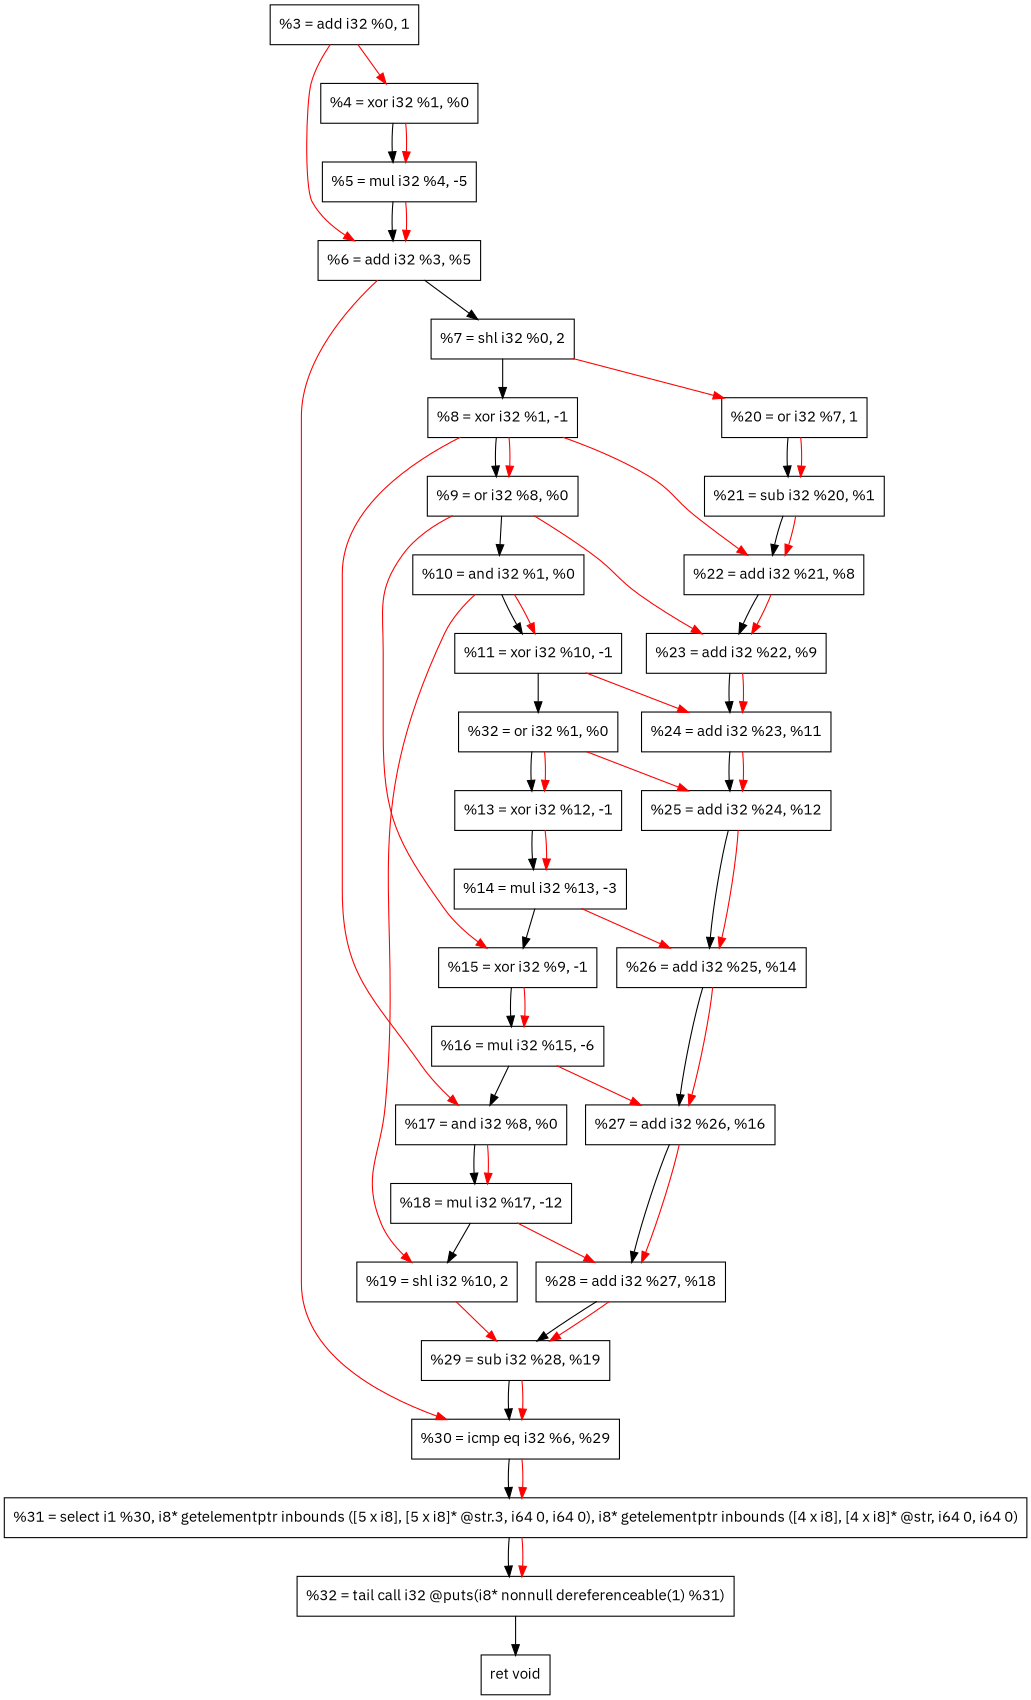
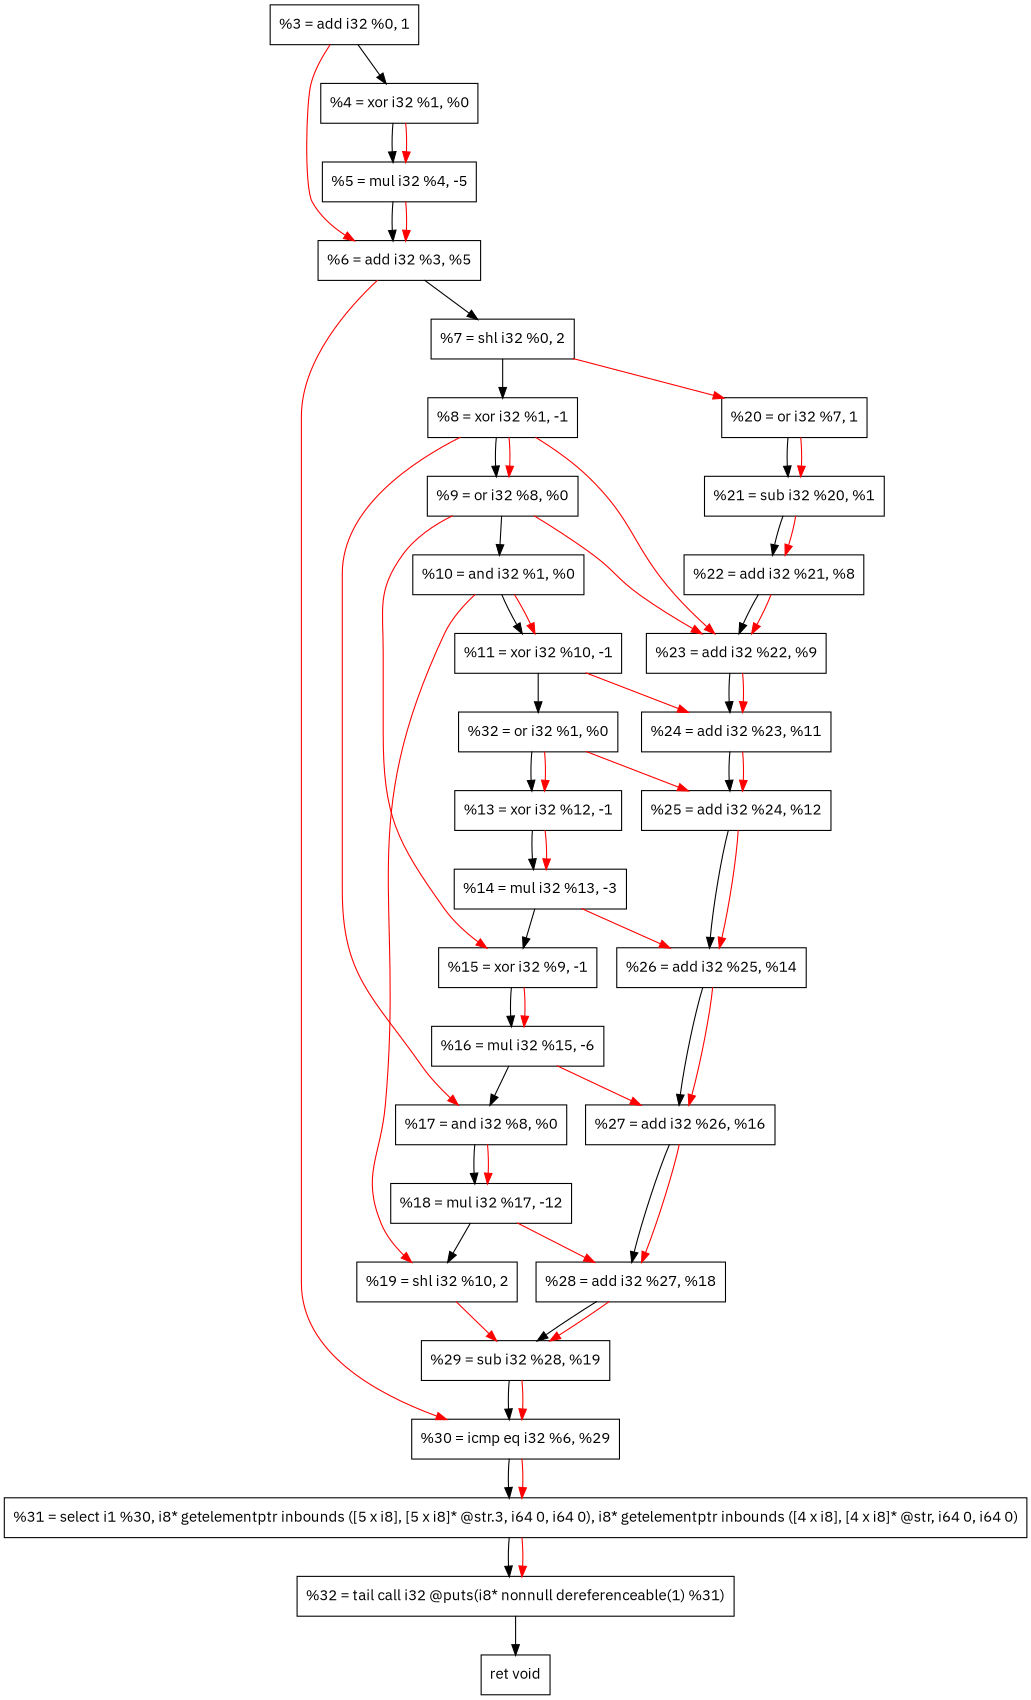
edge "%3 = add i32 %0, 1" -> "%4 = xor i32 %1, %0": color red -> black
edge "%8 = xor i32 %1, -1" -> "%22 = add i32 %21, %8": now "%8 = xor i32 %1, -1" -> "%23 = add i32 %22, %9"
